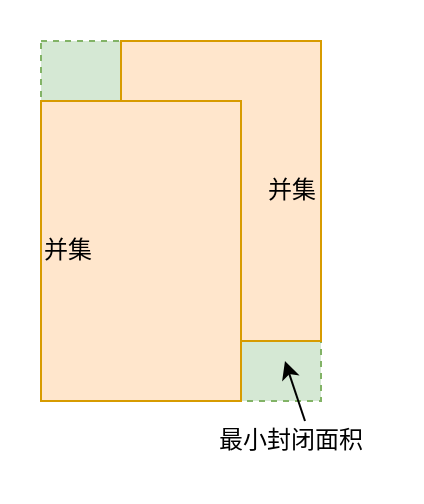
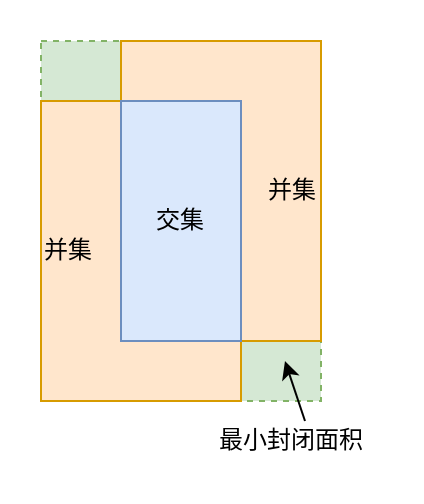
node "交集": added
